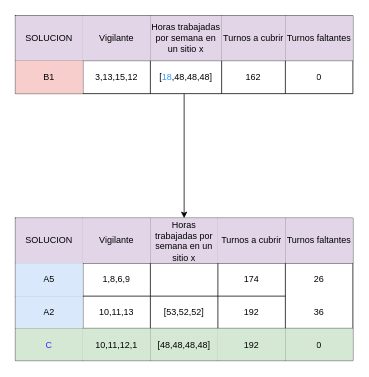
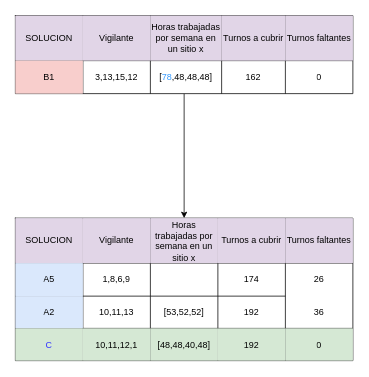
node "[18,48,48,48]": label "[18,48,48,48]" -> "[78,48,48,48]"
node "[48,48,48,48]": label "[48,48,48,48]" -> "[48,48,40,48]"
